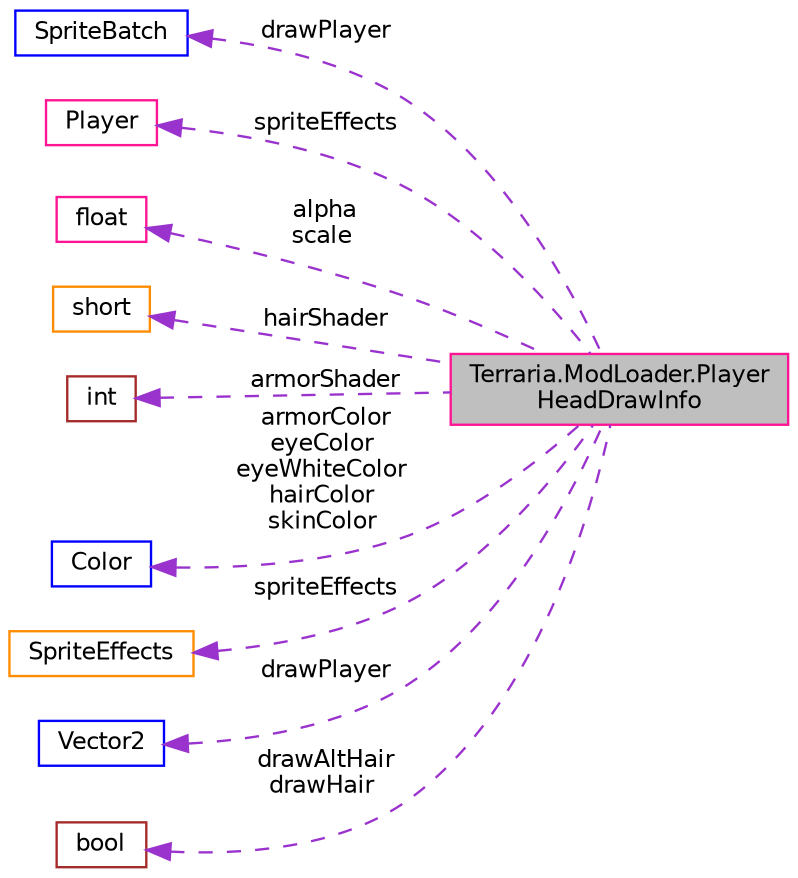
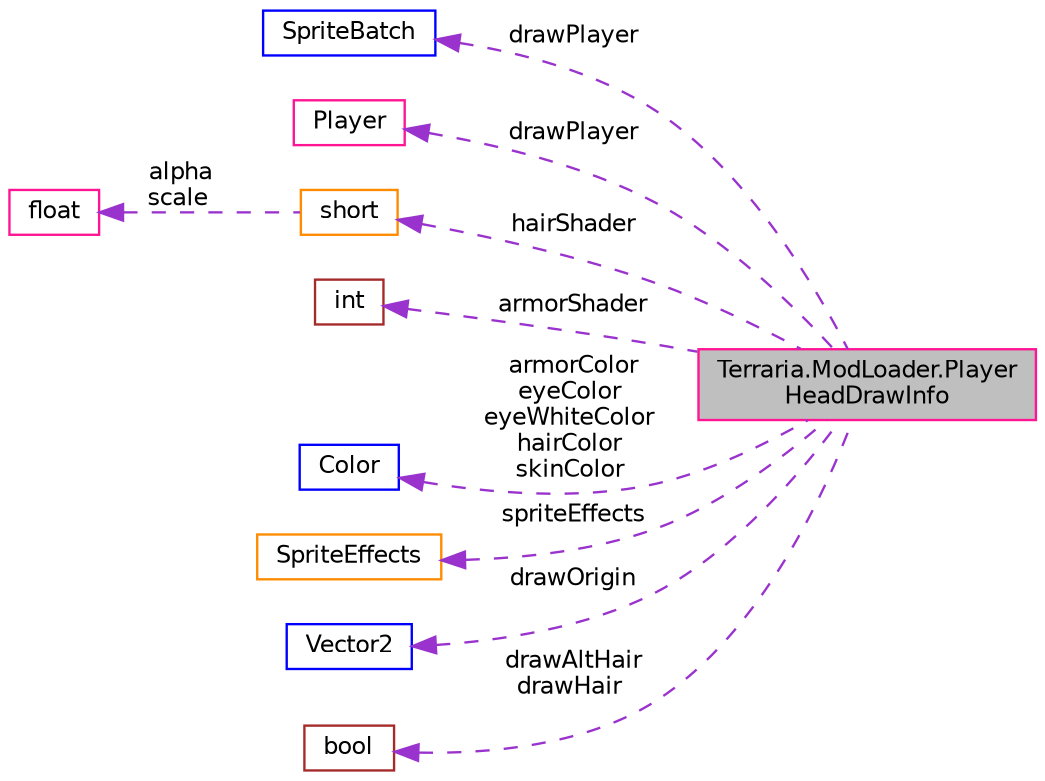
edge "Terraria.ModLoader.Player HeadDrawInfo" -> "Player": label " spriteEffects" -> " drawPlayer"
edge "Terraria.ModLoader.Player HeadDrawInfo" -> "float": now "short" -> "float"
edge "Terraria.ModLoader.Player HeadDrawInfo" -> "Vector2": label " drawPlayer" -> " drawOrigin"
